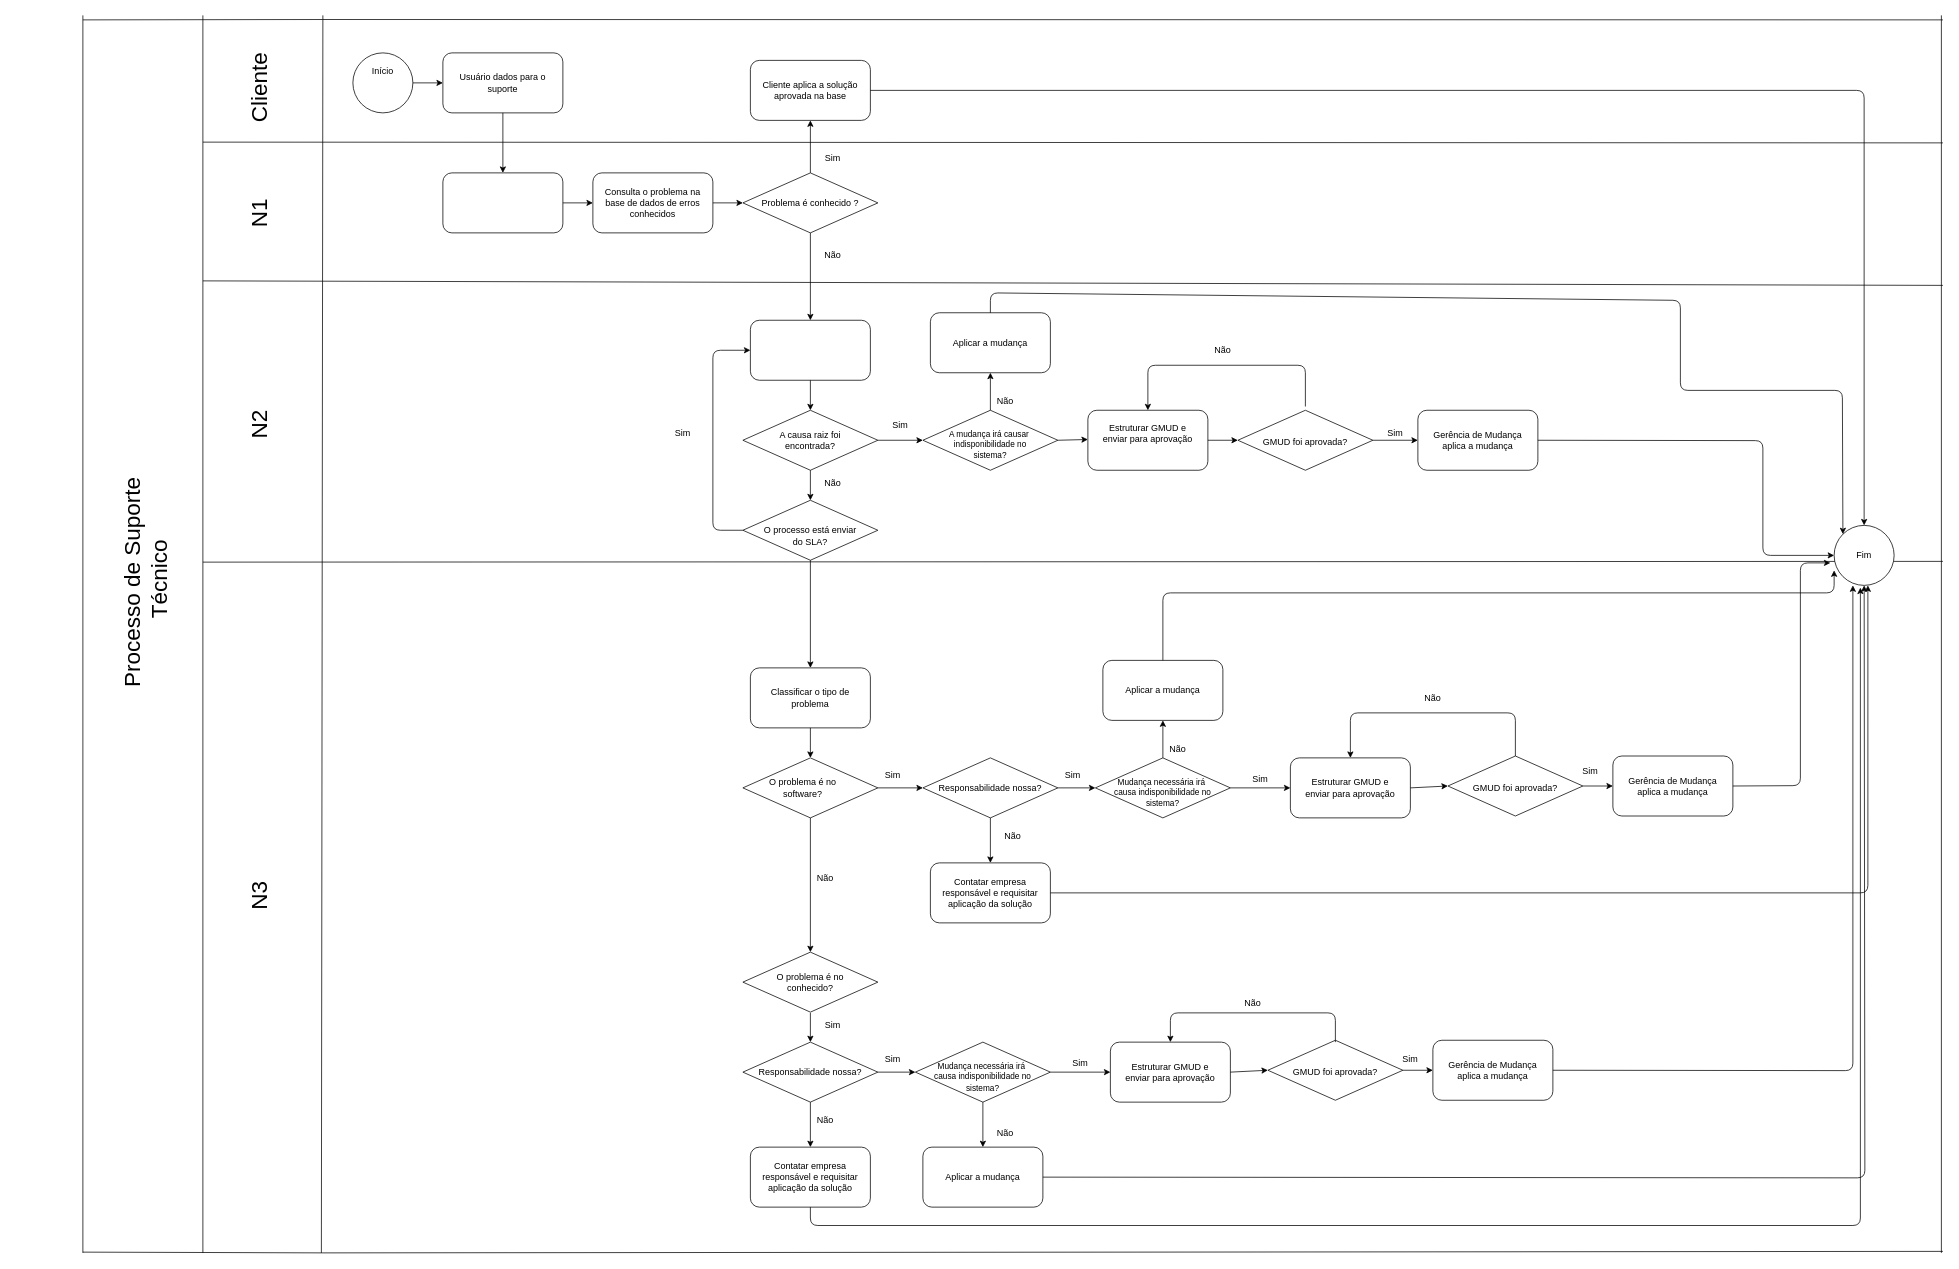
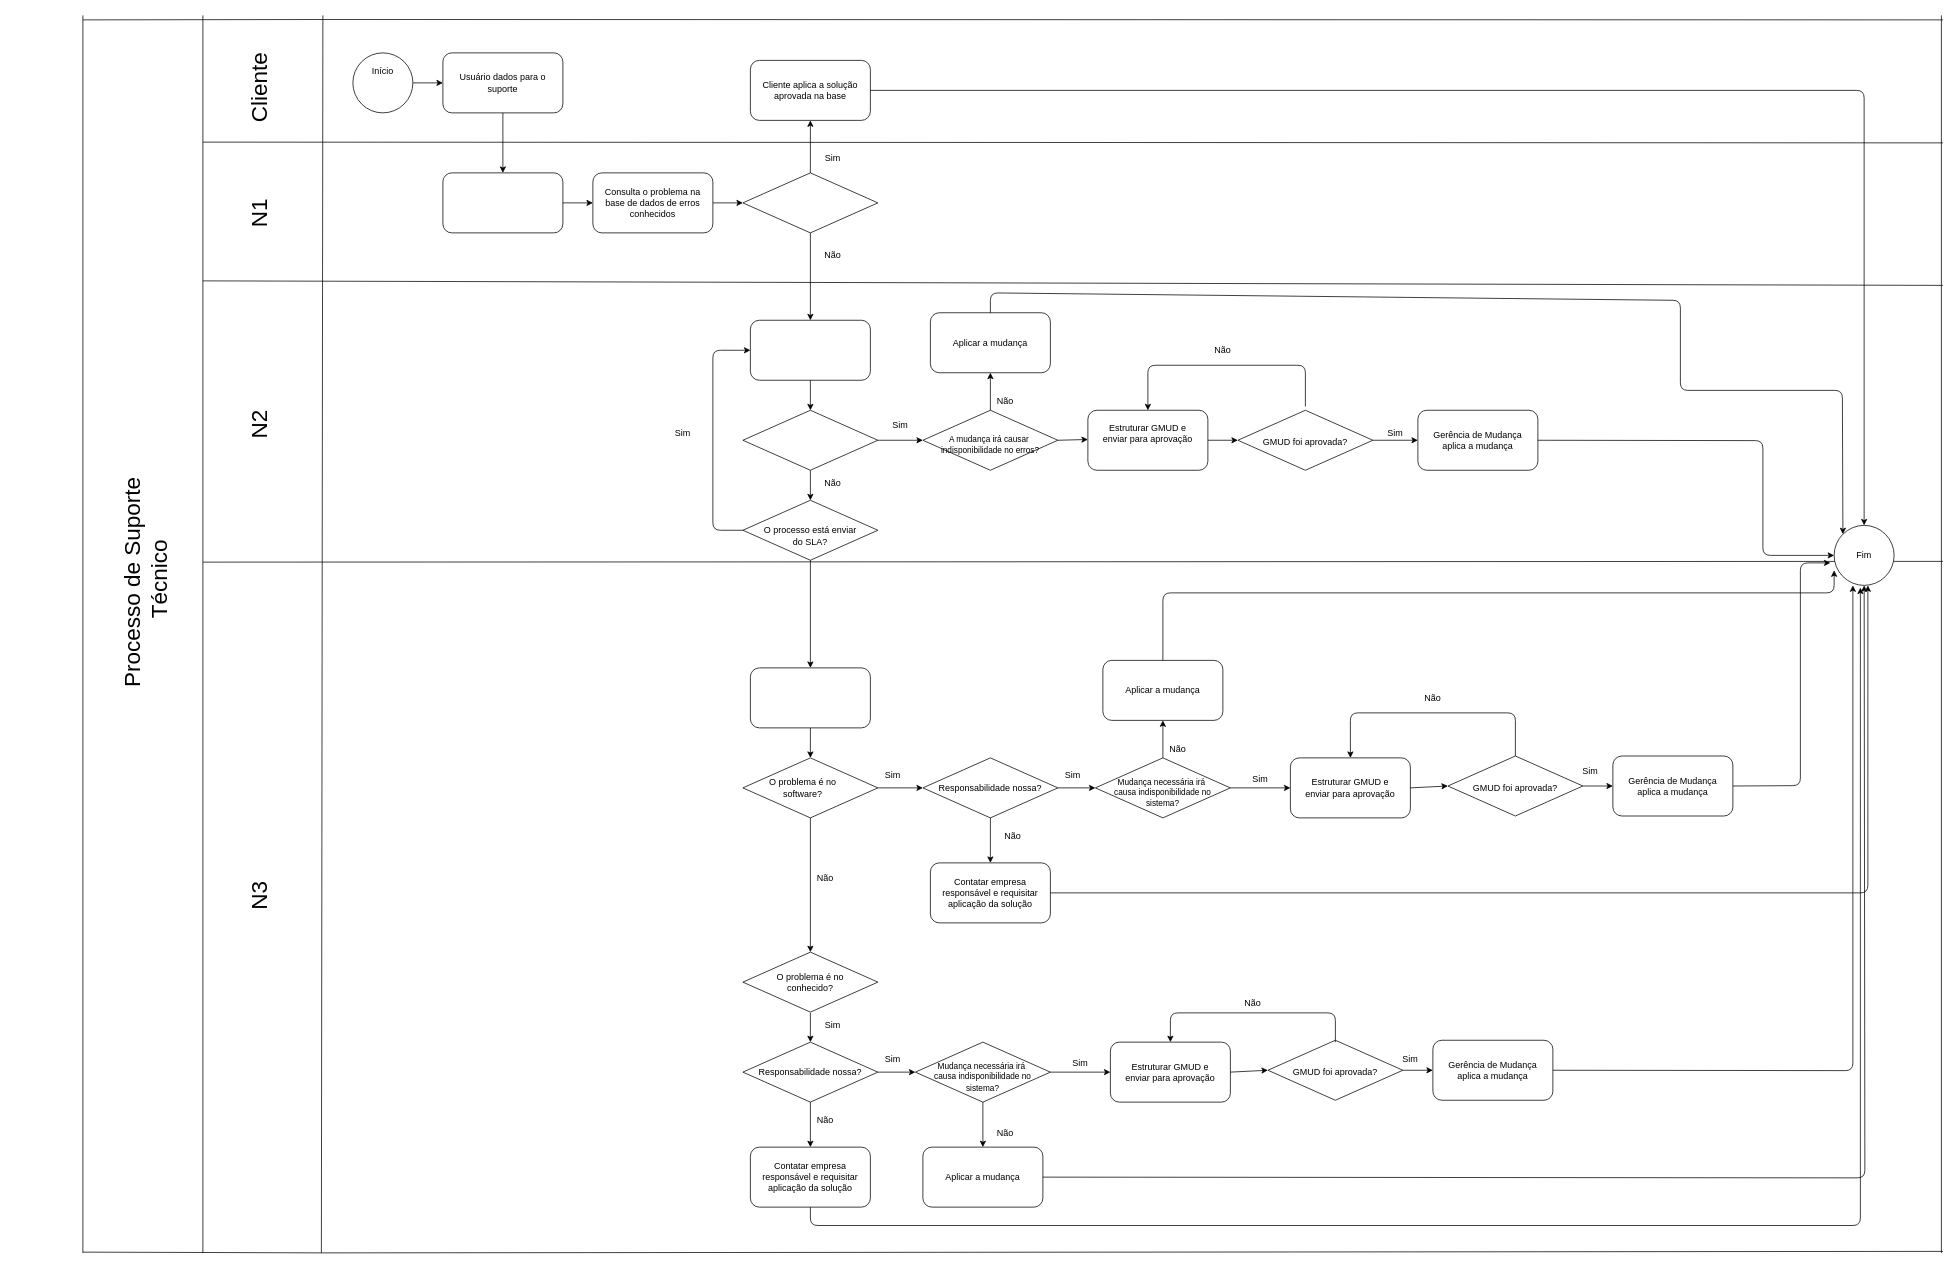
node "Problema é conhecido ?": removed
node "A causa raiz foi encontrada?": removed
node "A mudança irá causar indisponibilidade no sistema?": label "A mudança irá causar indisponibilidade no sistema?" -> "A mudança irá causar indisponibilidade no erros?"
node "Classificar o tipo de problema": removed
